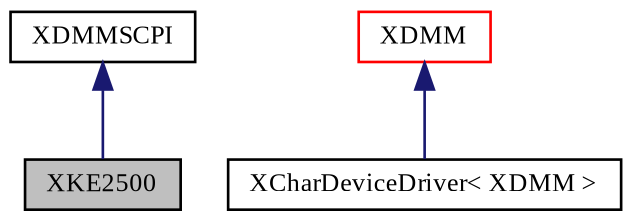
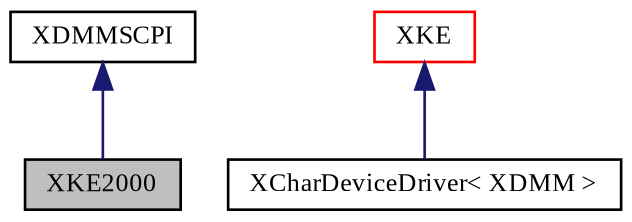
node "XDMM": label "XDMM" -> "XKE"
node "XKE2500": label "XKE2500" -> "XKE2000"
